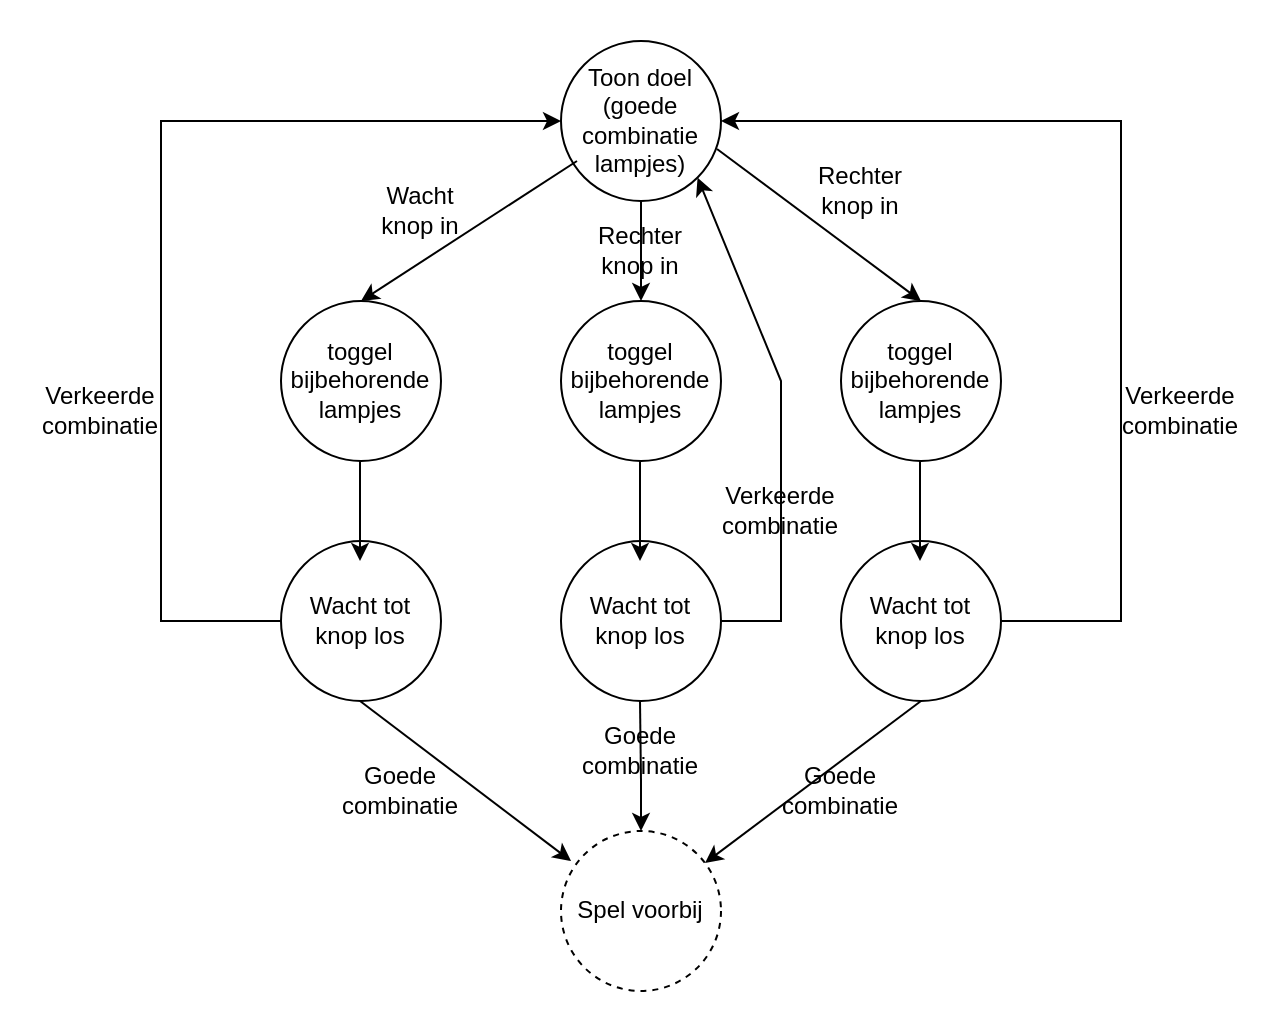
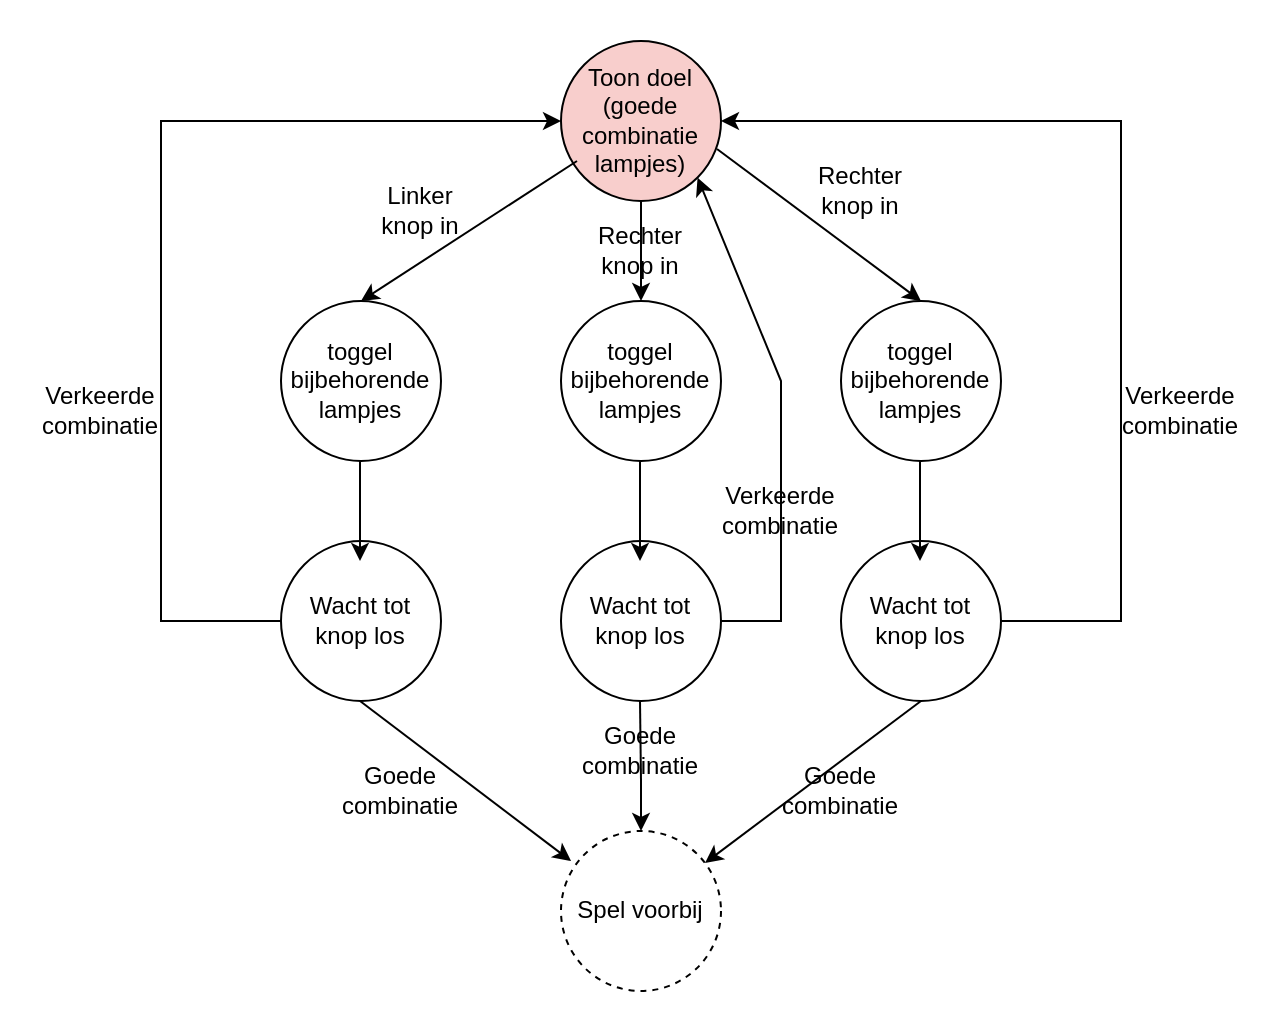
node "Toon doel (goede combinatie lampjes)": fillcolor #ffffff -> #f8cecc
node "Wacht knop in": label "Wacht knop in" -> "Linker knop in"
